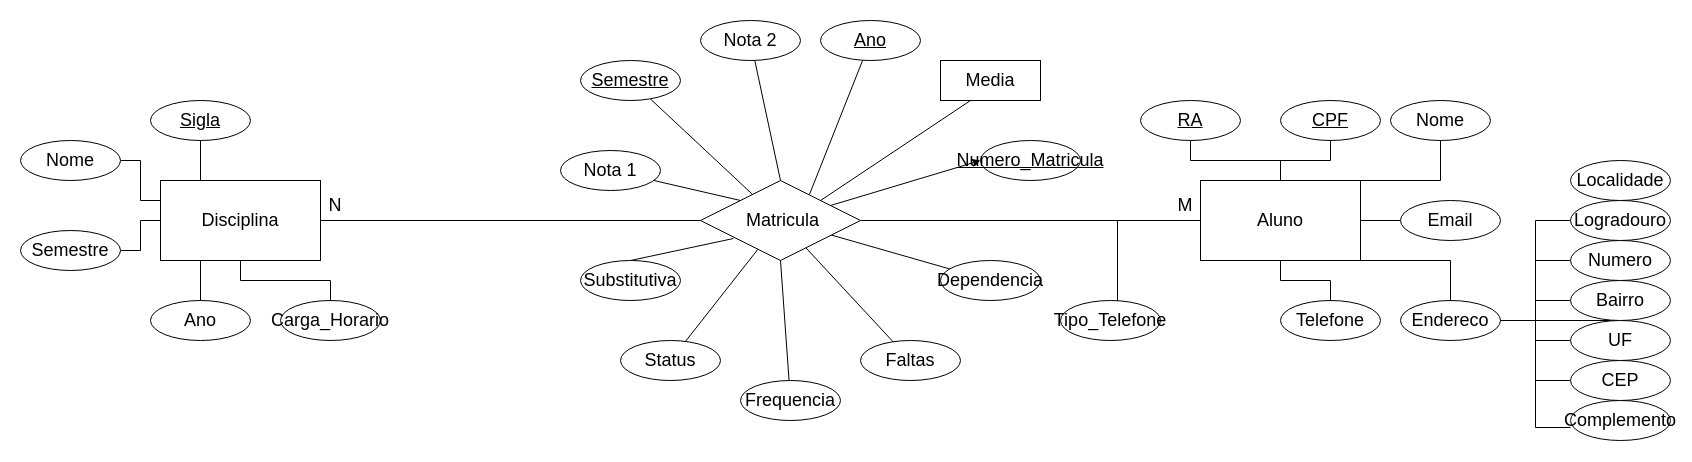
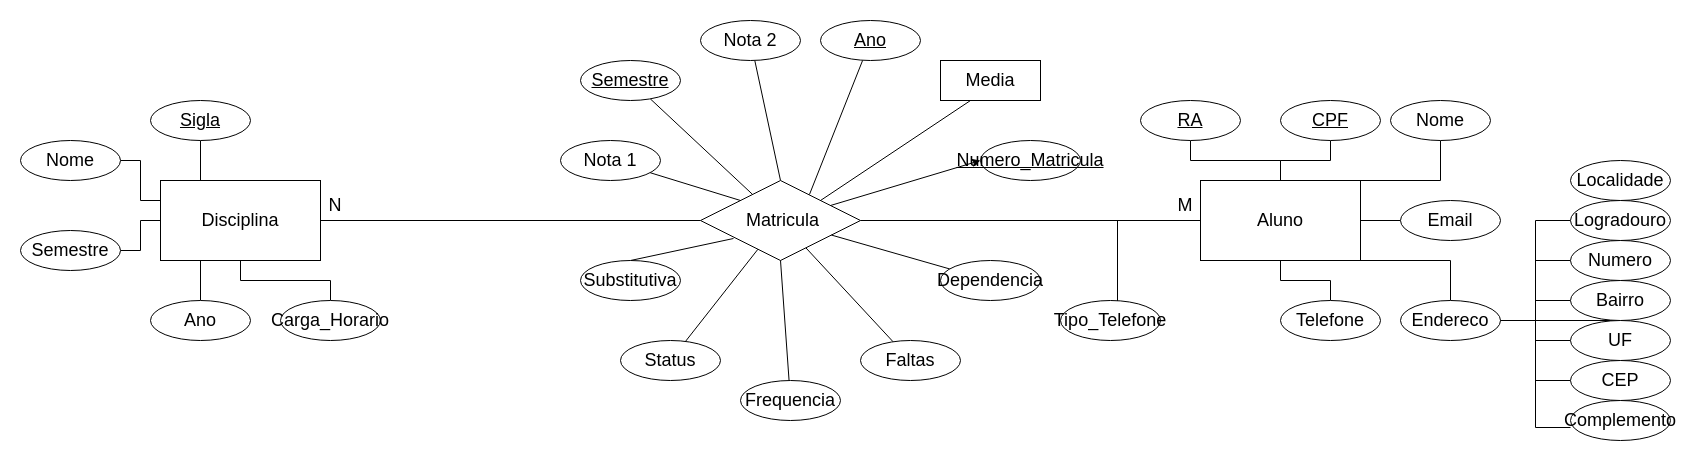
node "Nota 1": moved (611, 171) -> (611, 161)
